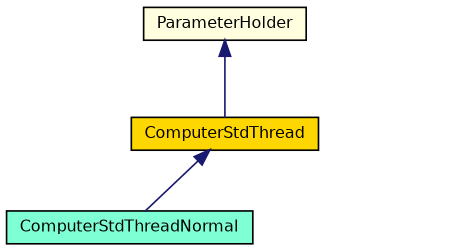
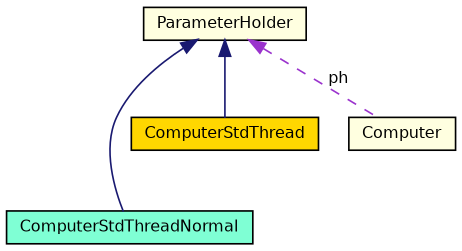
node "Computer": added
edge "ComputerStdThreadNormal" -> "ComputerStdThread": now "ComputerStdThreadNormal" -> "ParameterHolder"
